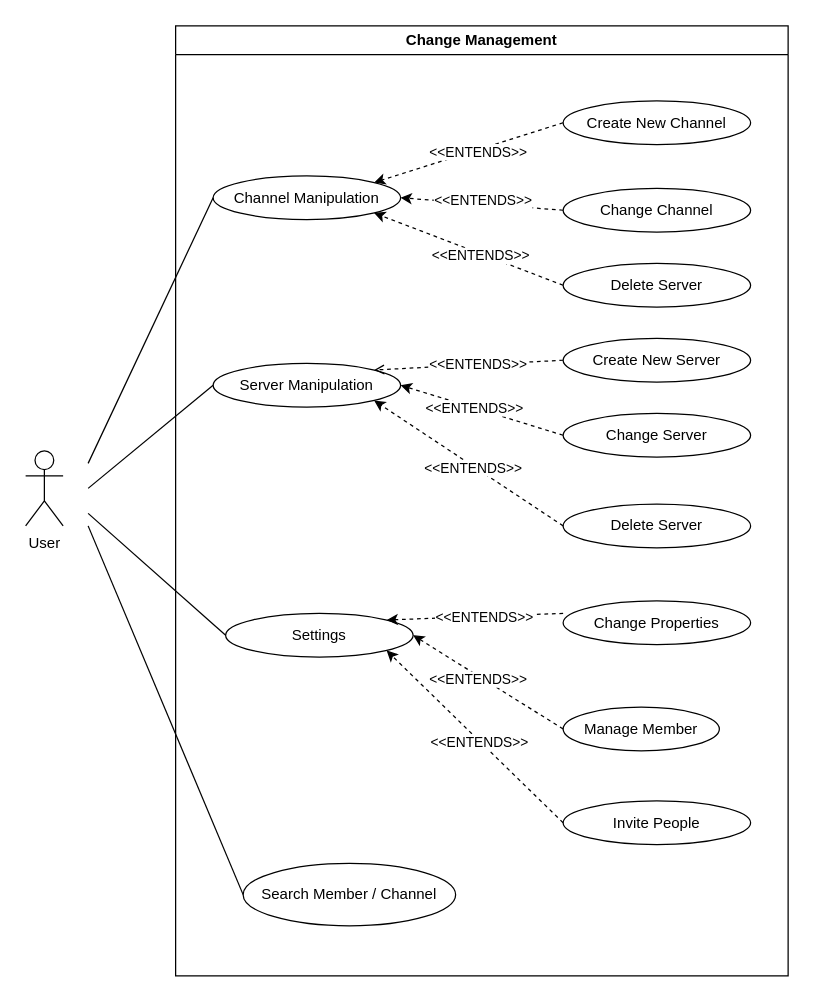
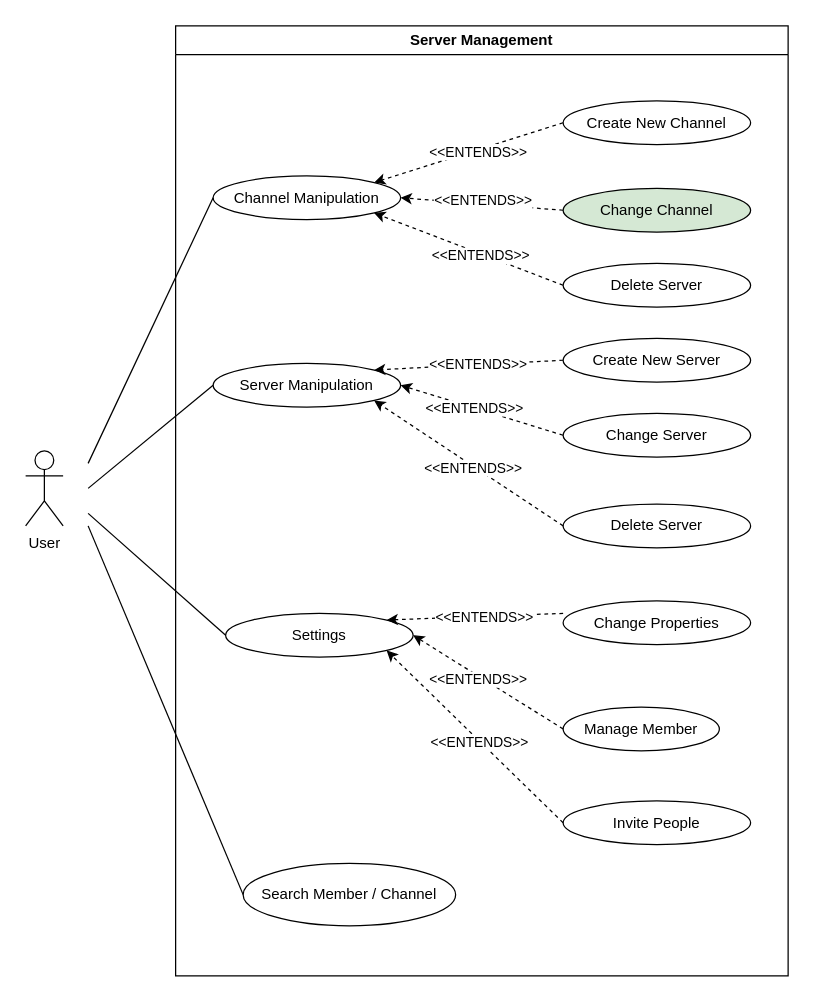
node "Change Management": label "Change Management" -> "Server Management"
node "Change Channel": fillcolor #ffffff -> #d5e8d4
edge "Create New Server" -> "Server Manipulation": arrowhead open -> classic
